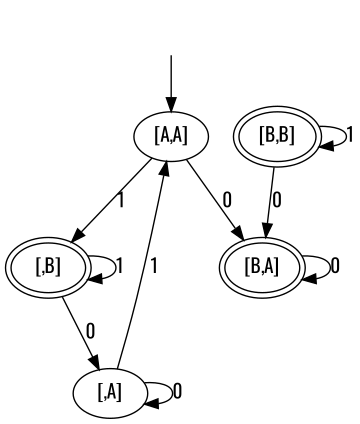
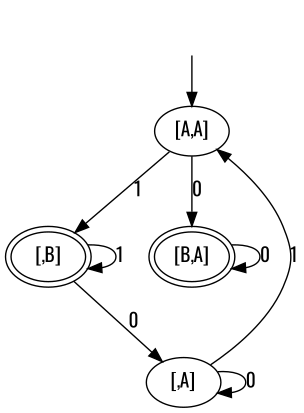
node "[B,B]": removed
